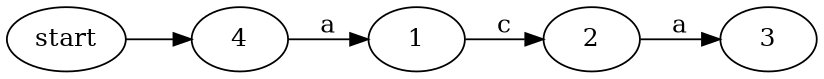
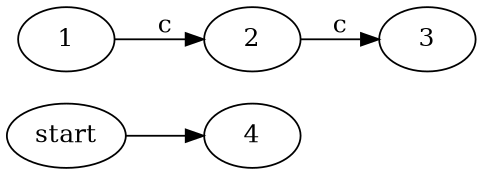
edge "2" -> "3": label "a" -> "c"
edge "4" -> "1": removed, label "a"
